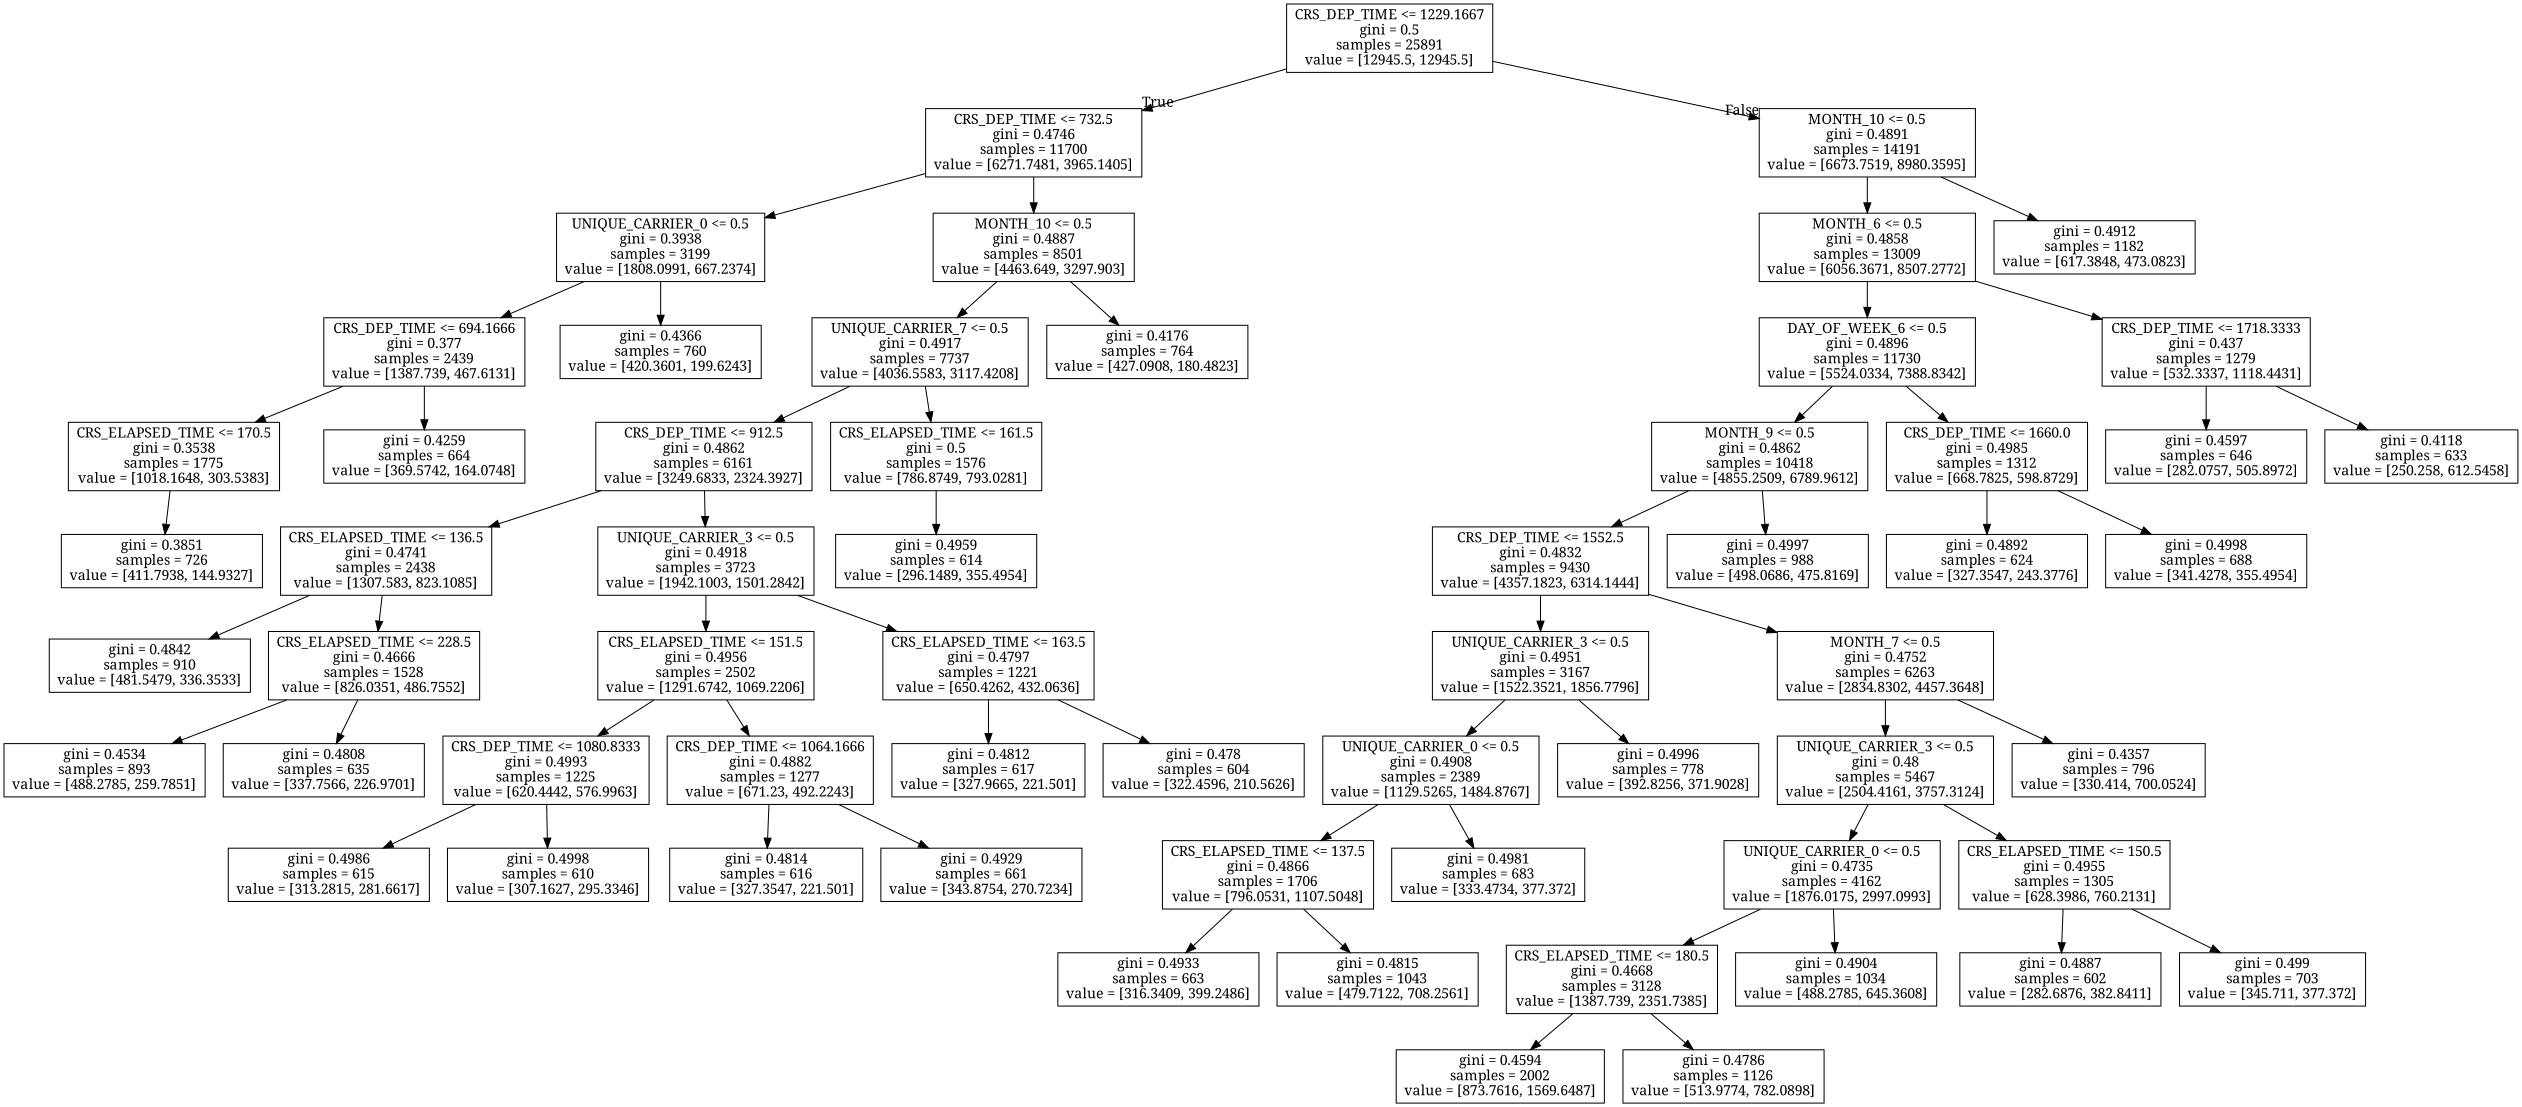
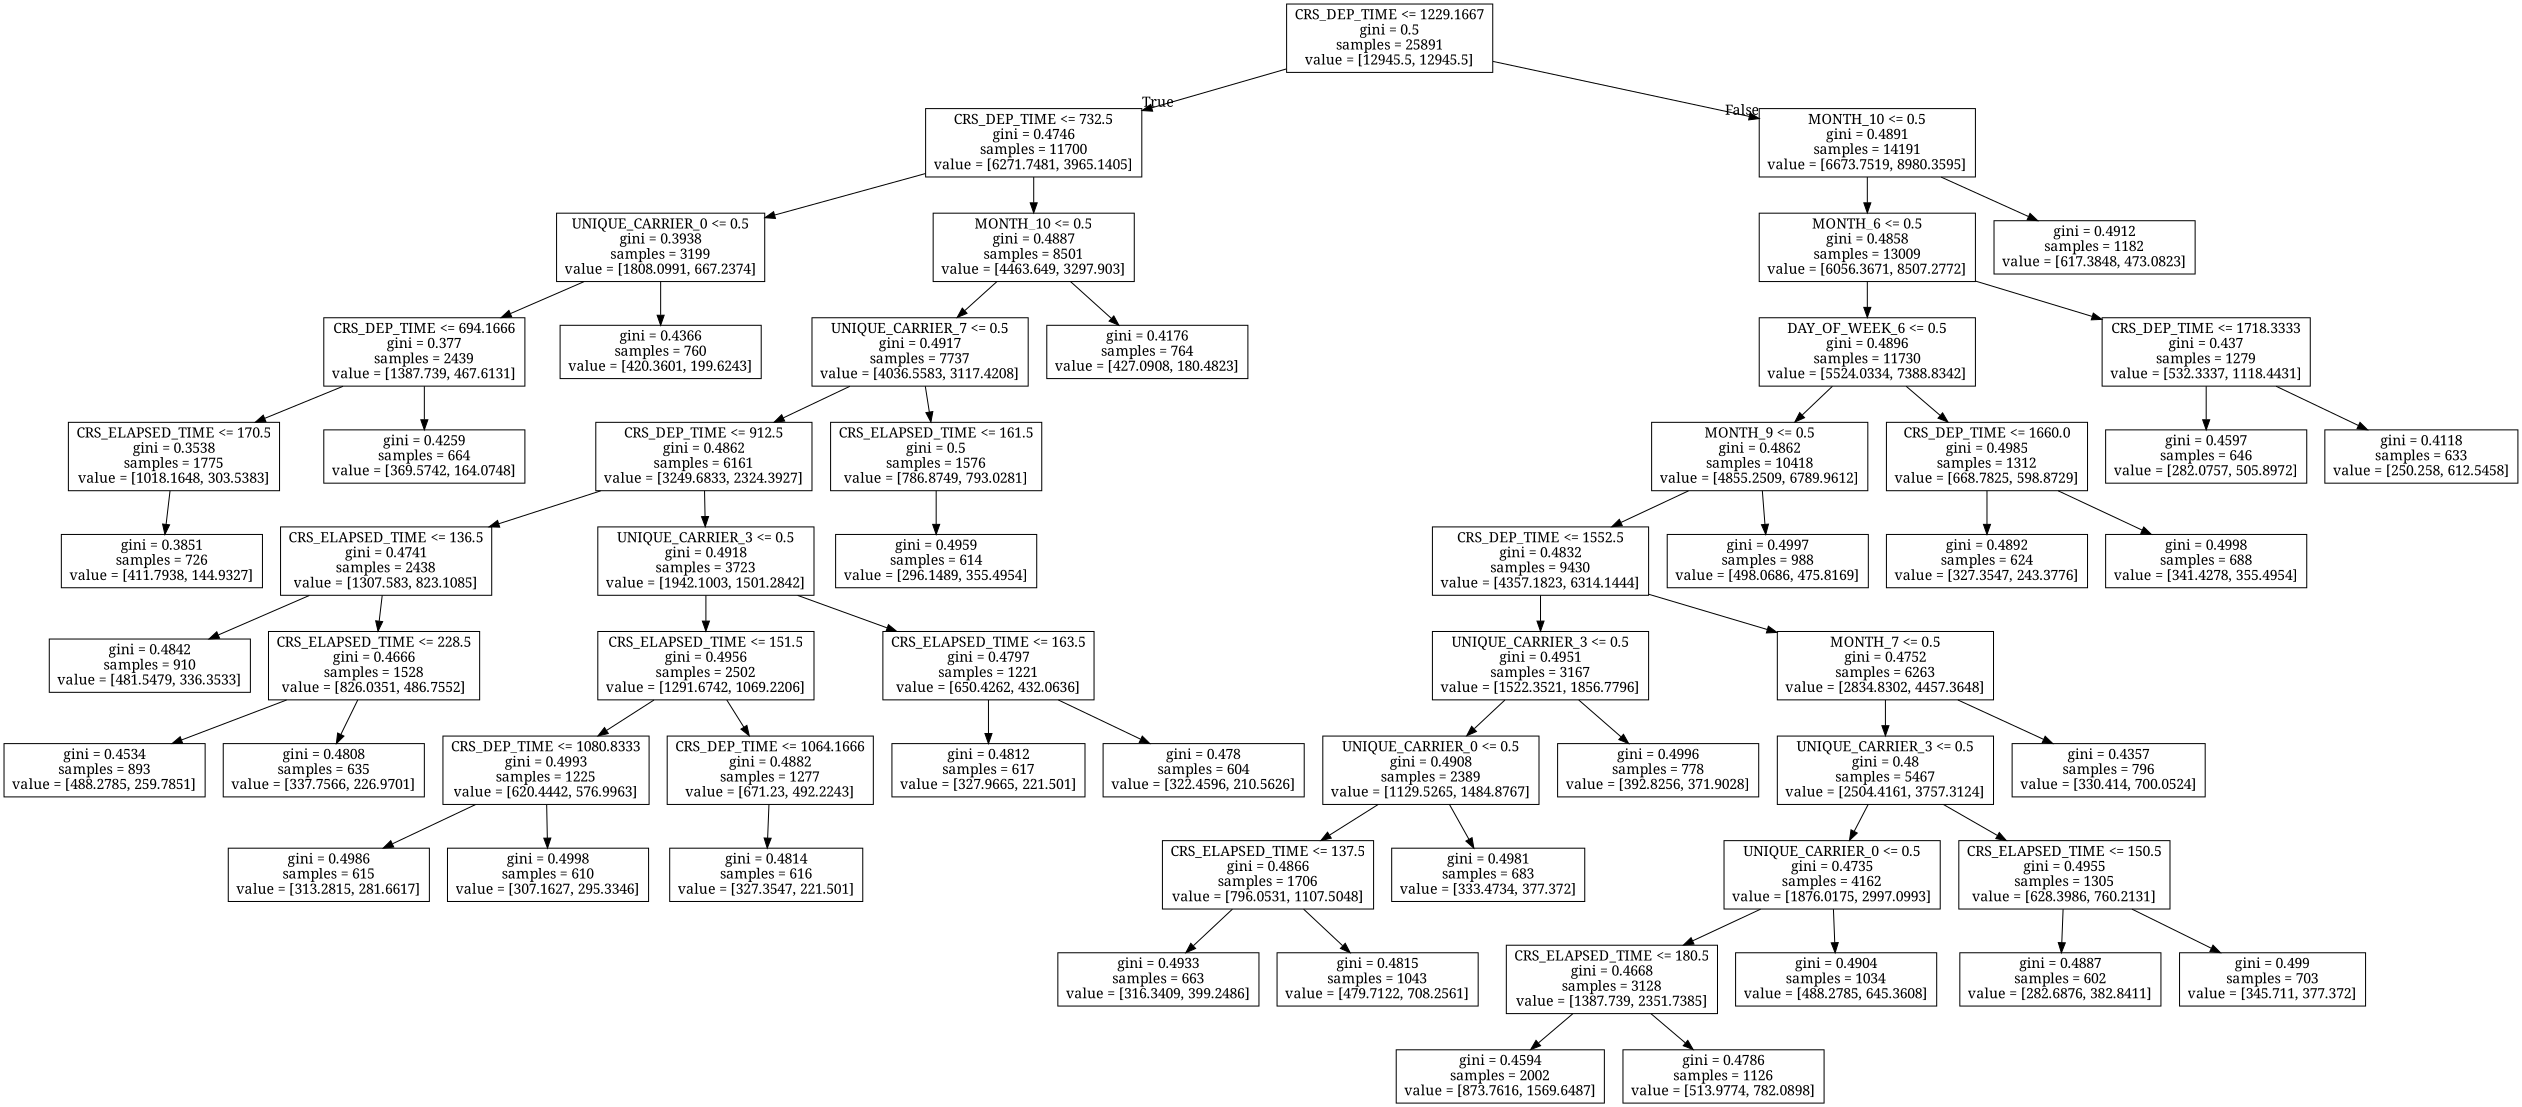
node "gini = 0.4929 samples = 661 value = [343.8754, 270.7234]": removed
